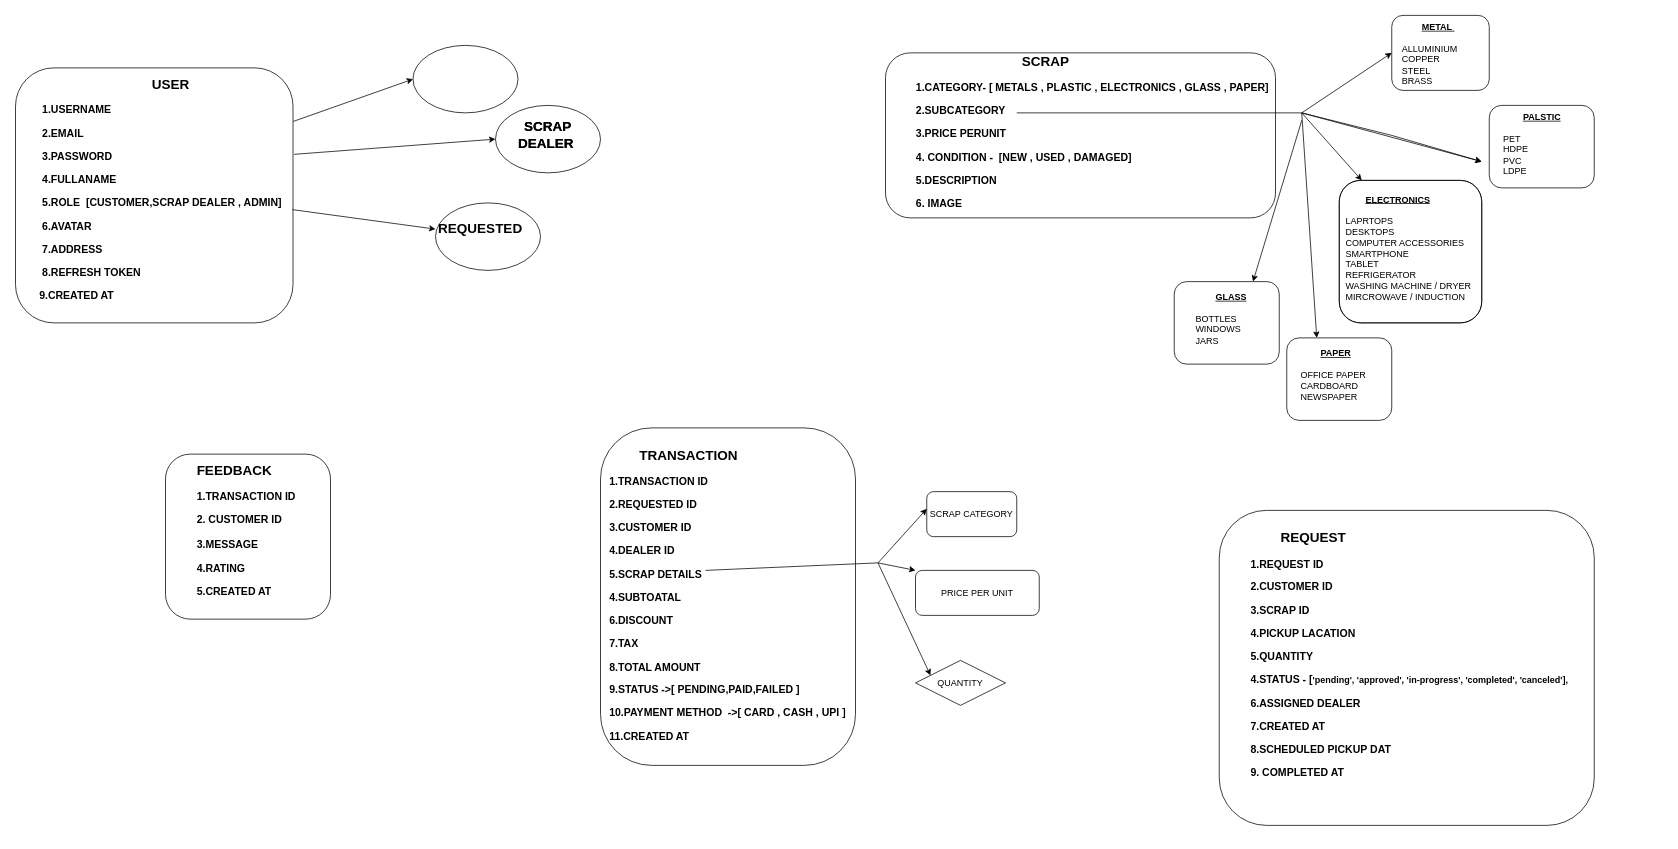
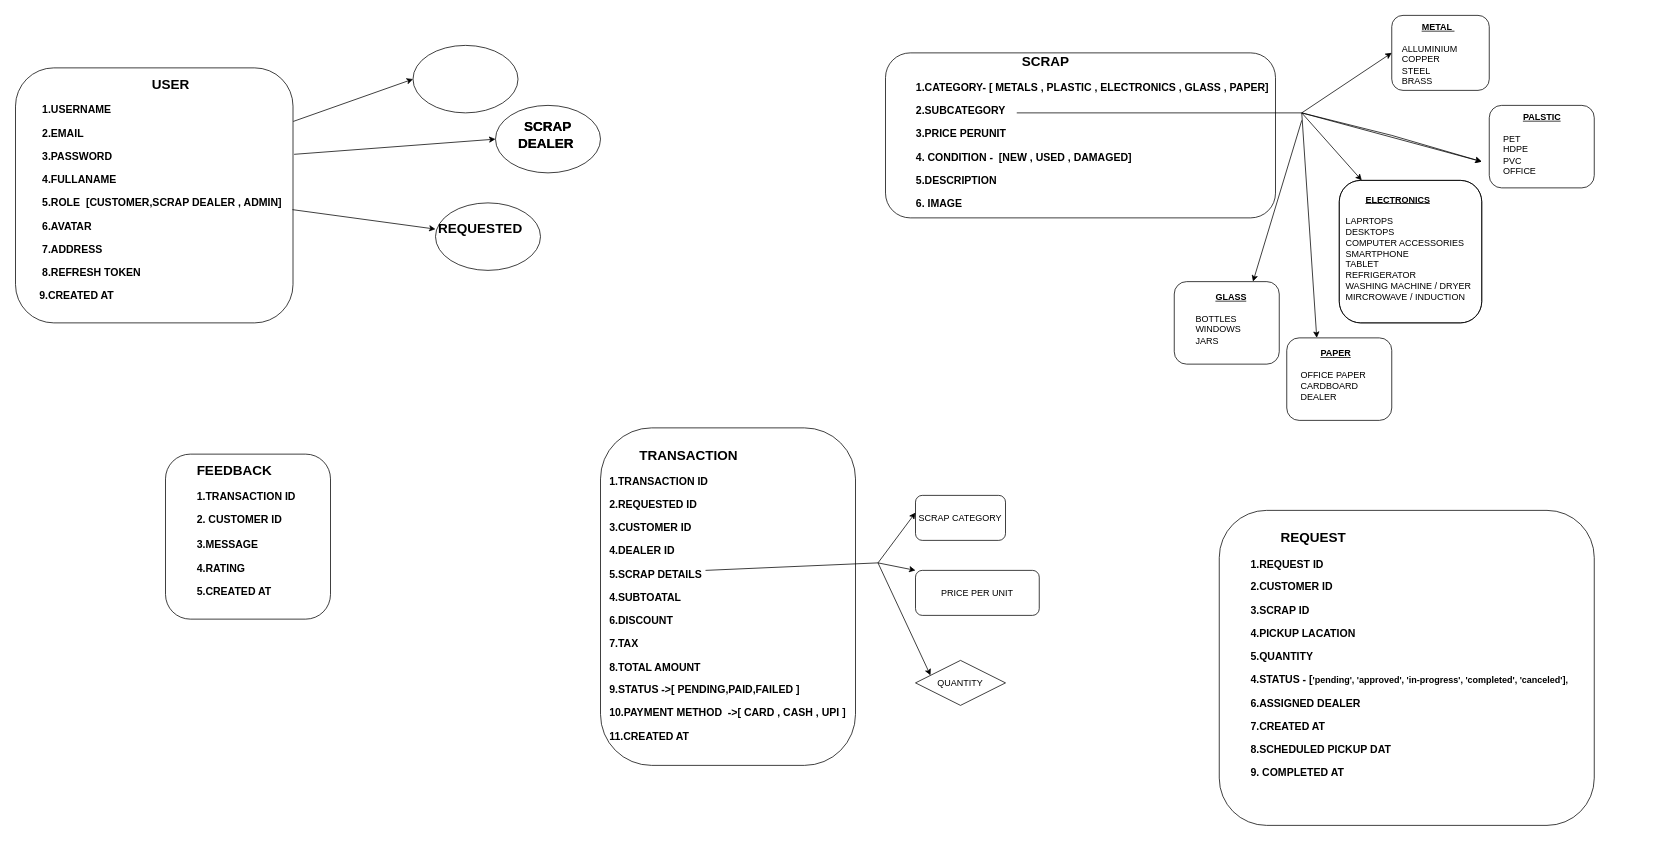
node "PALSTIC PET HDPE PVC LDPE": label "PALSTIC PET HDPE PVC LDPE" -> "PALSTIC PET HDPE PVC OFFICE"
node "PAPER OFFICE PAPER CARDBOARD NEWSPAPER": label "PAPER OFFICE PAPER CARDBOARD NEWSPAPER" -> "PAPER OFFICE PAPER CARDBOARD DEALER"
node "SCRAP CATEGORY": moved (972, 514) -> (960, 518)
